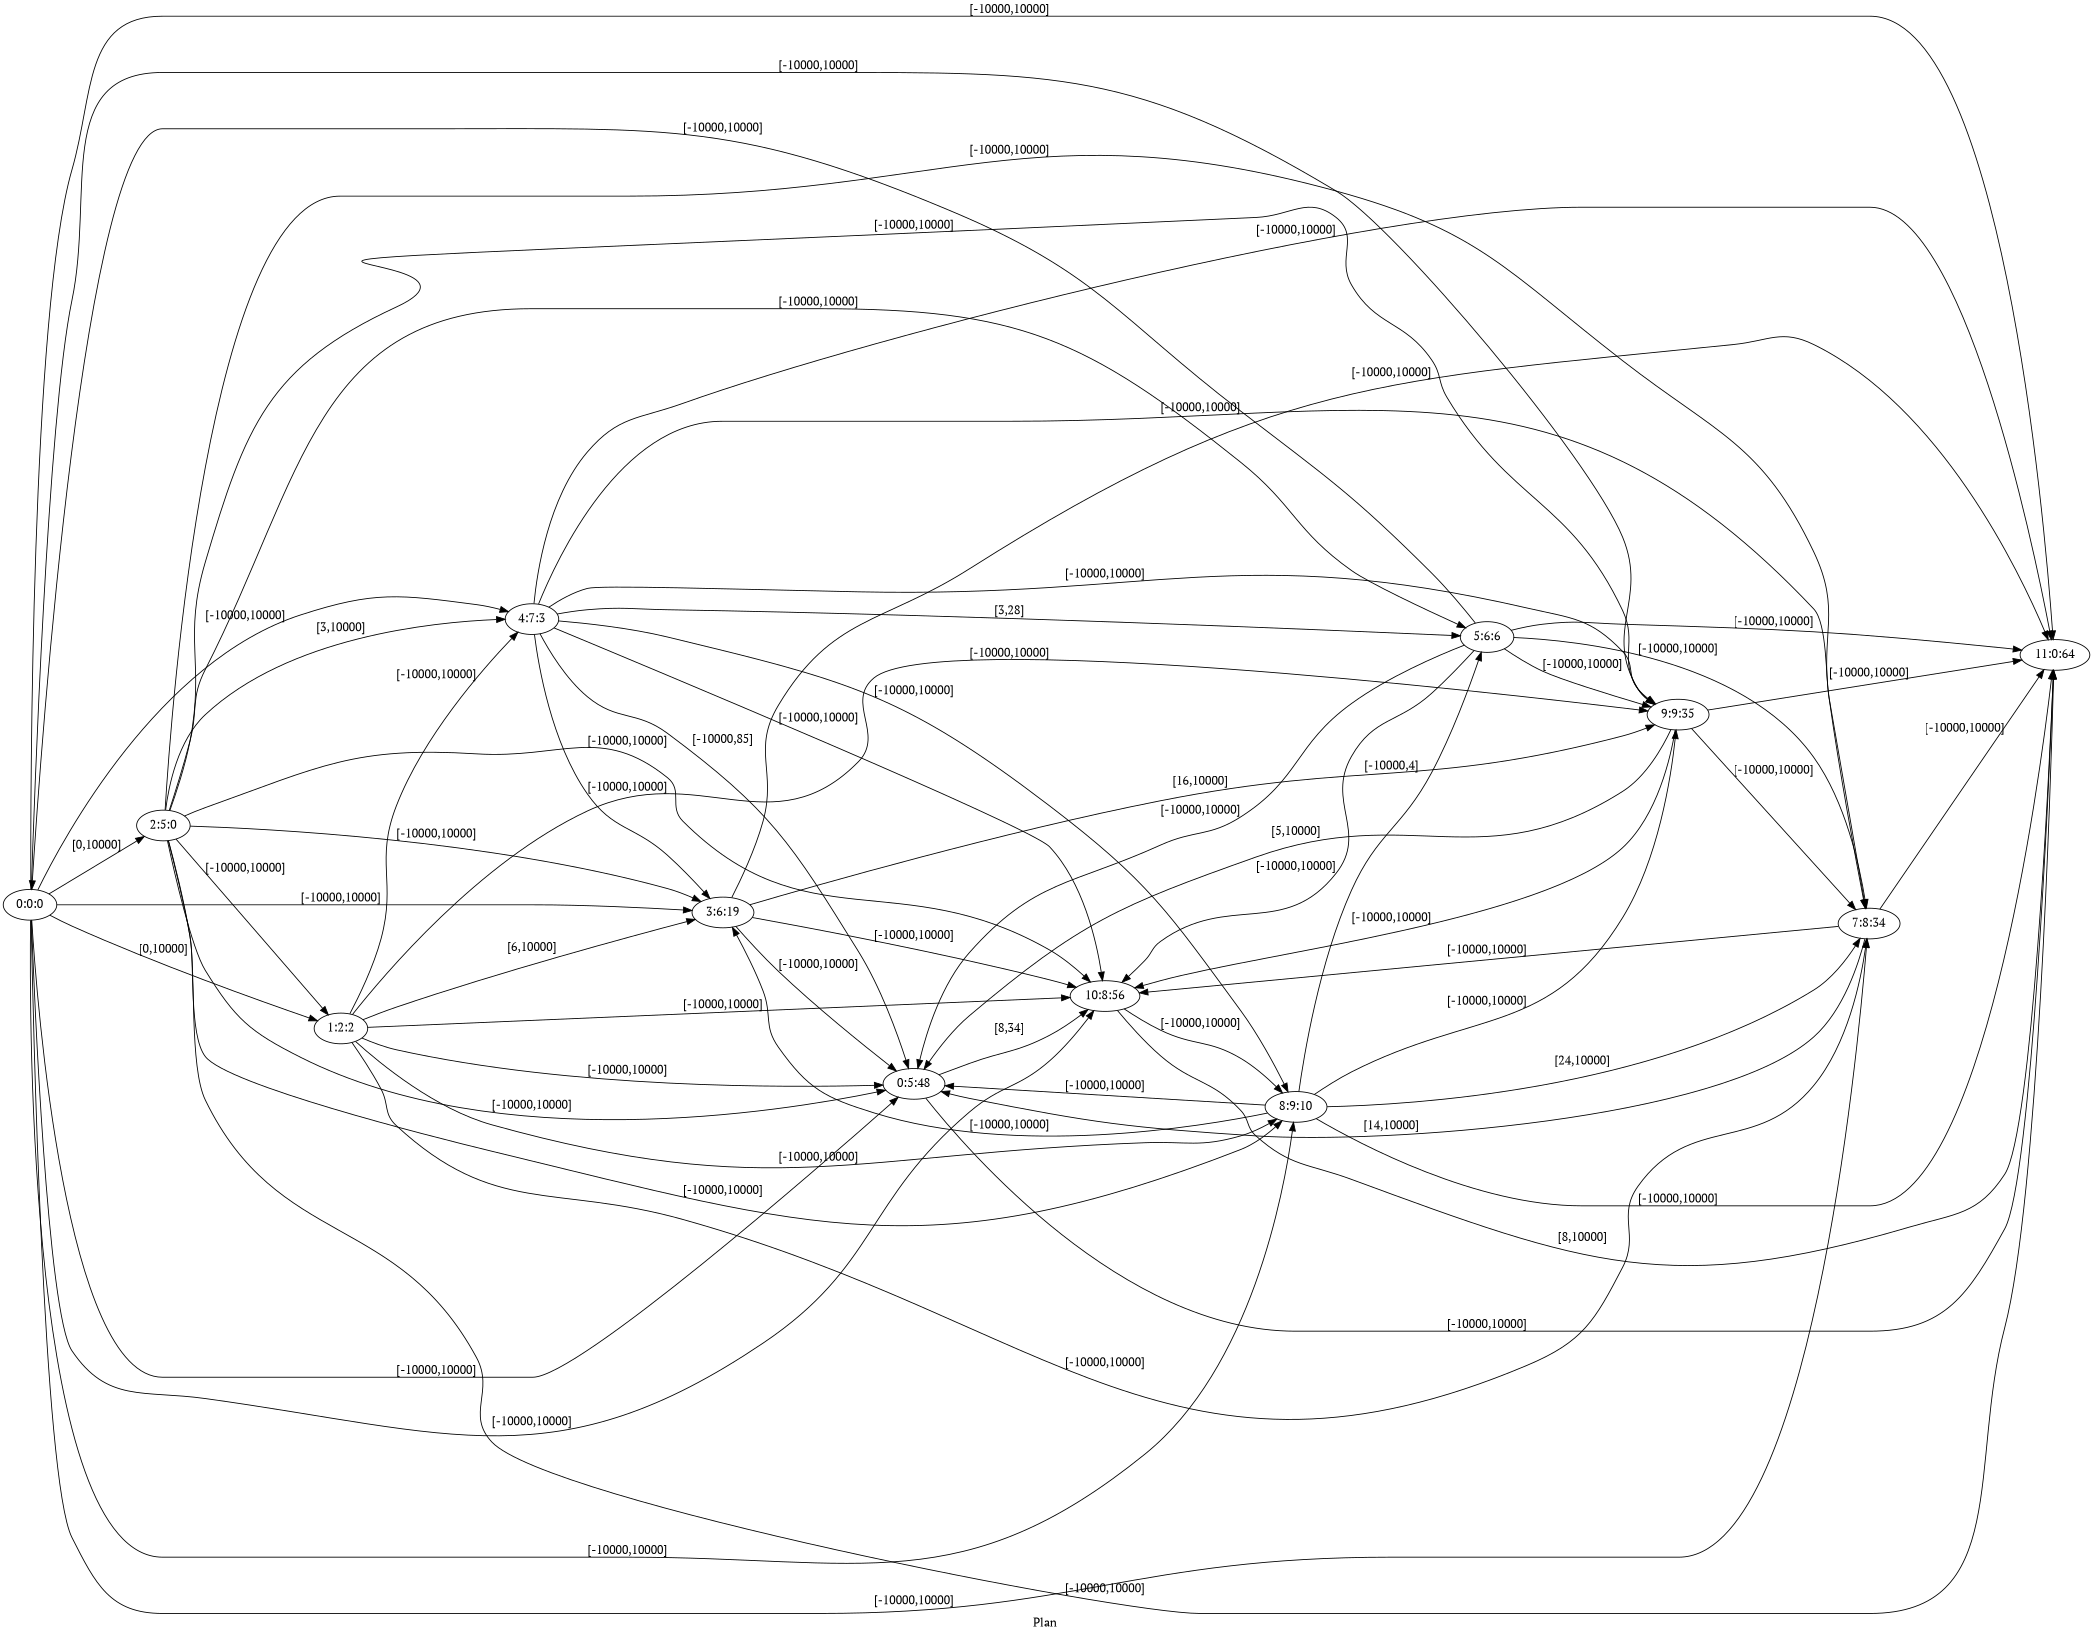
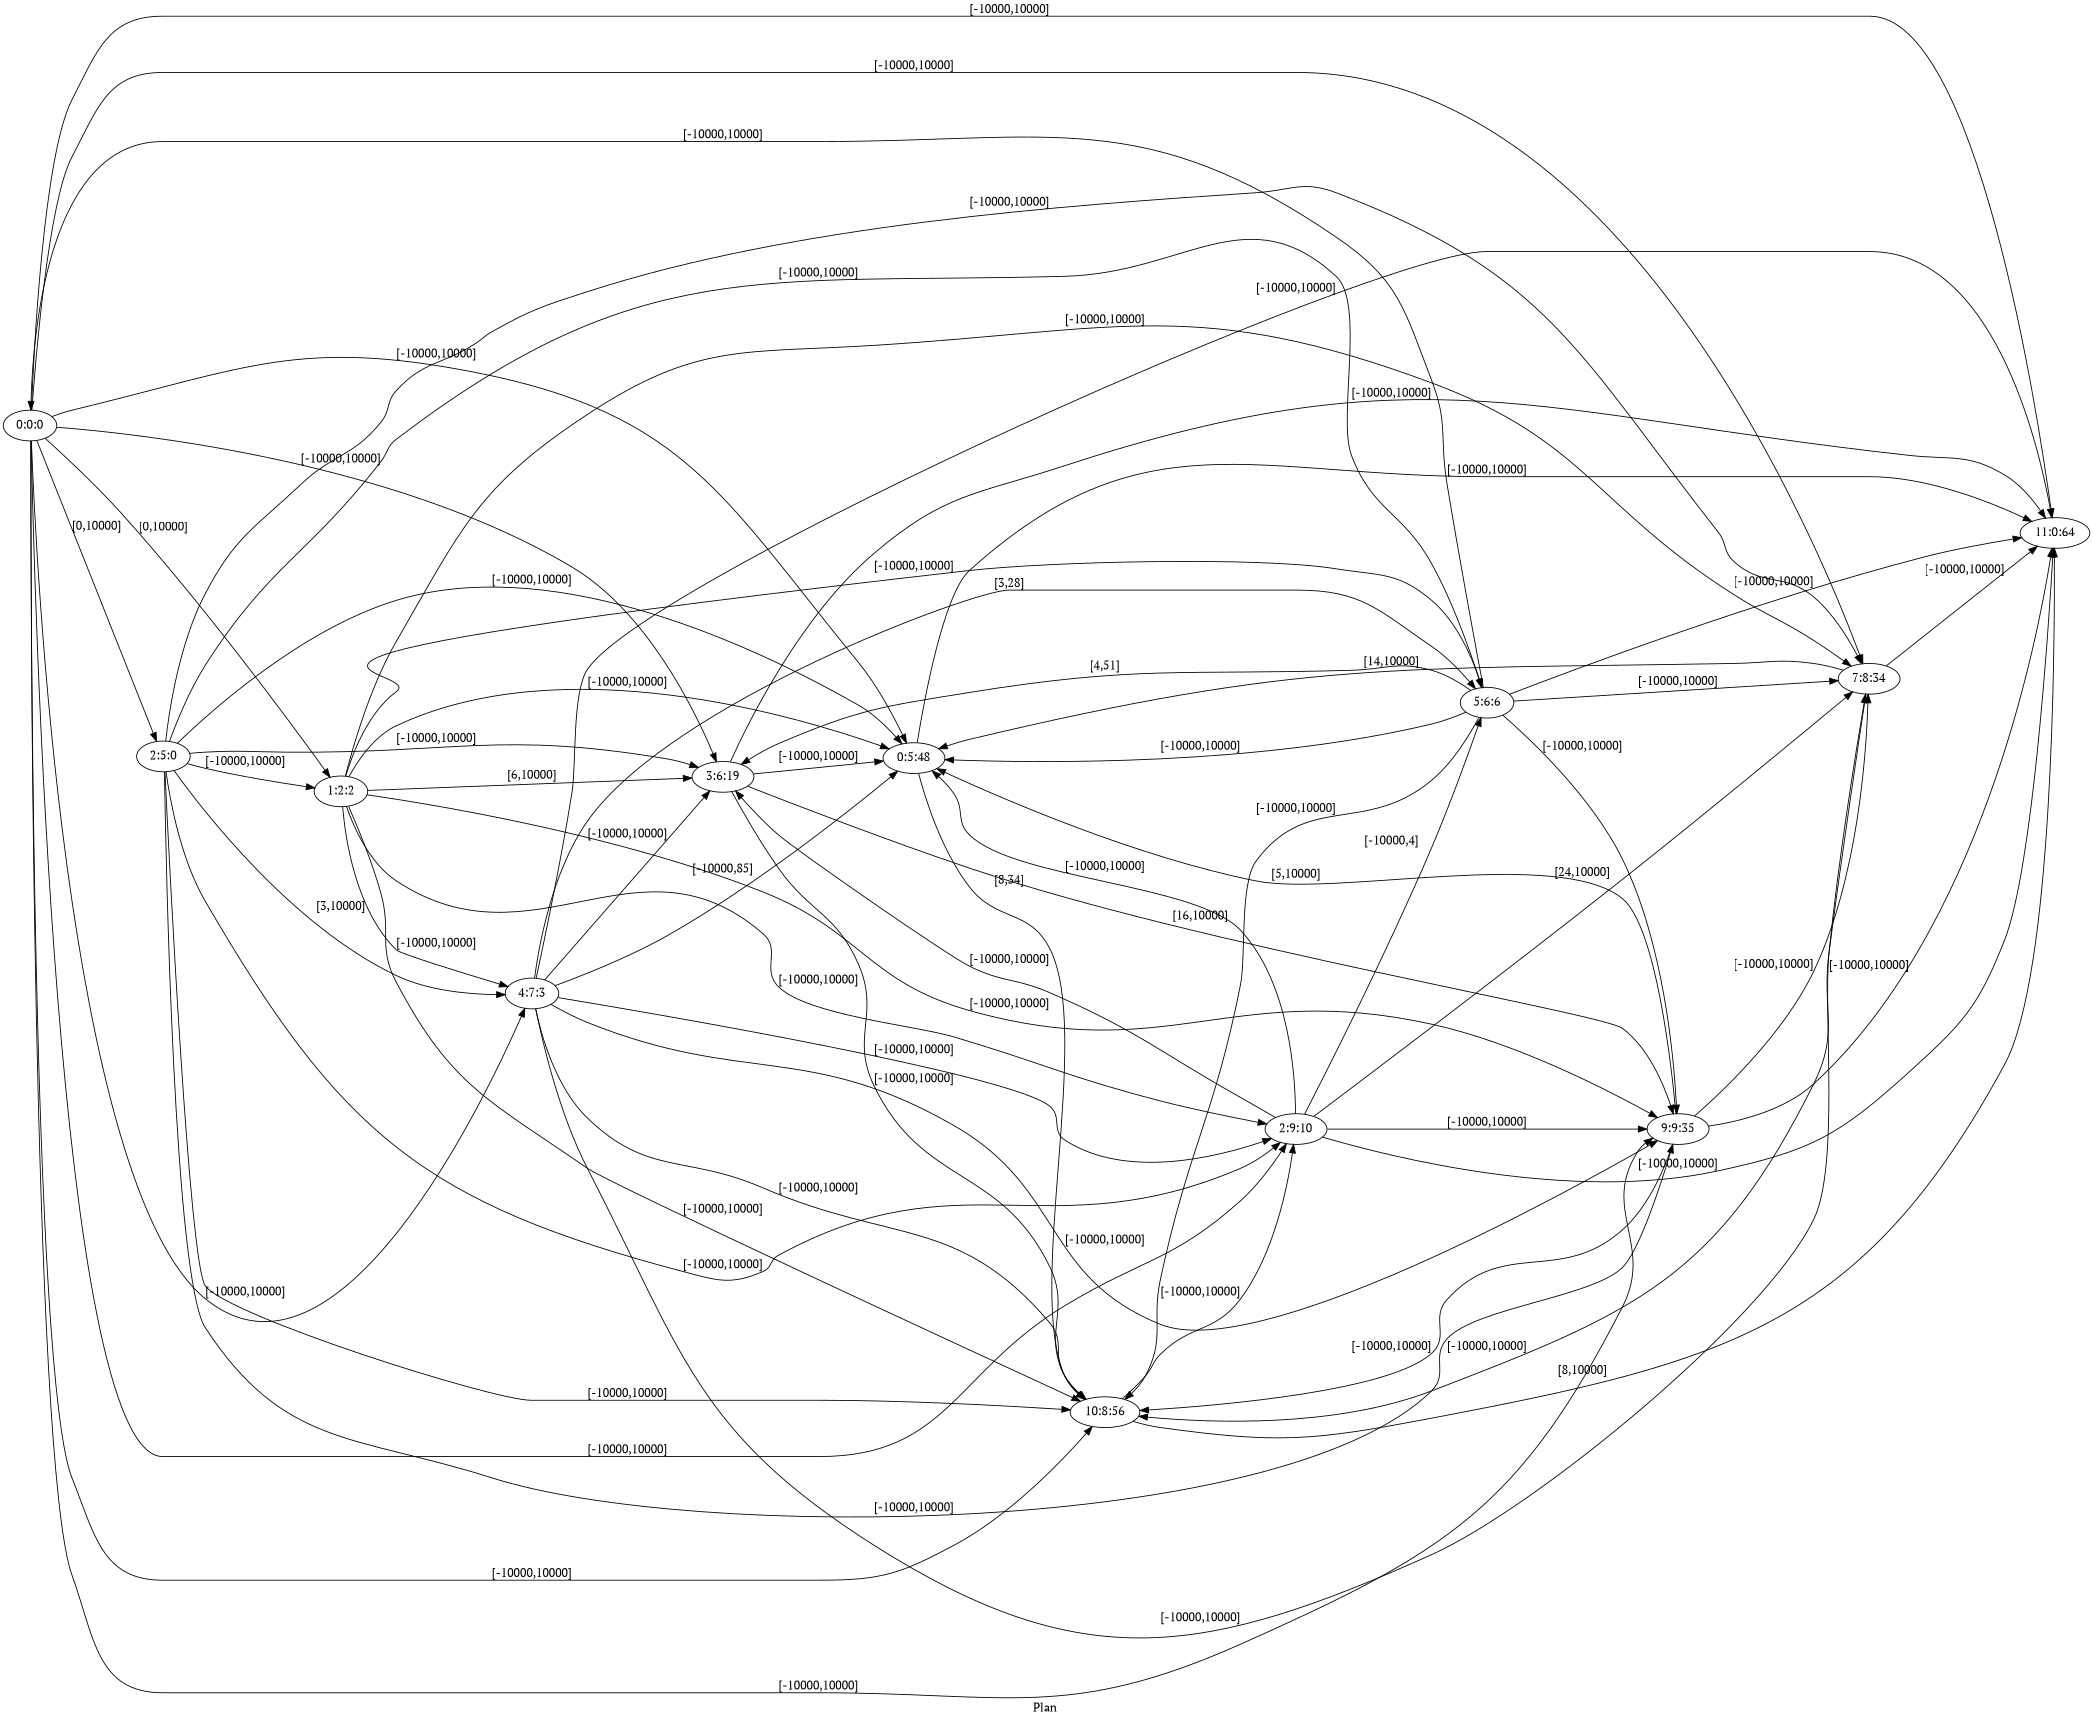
edge "1:2:2" -> "5:6:6": added, label "[-10000,10000]"
edge "5:6:6" -> "3:6:19": added, label "[4,51]"
node "8:9:10": label "8:9:10" -> "2:9:10"
edge "2:5:0" -> "11:0:64": removed, label "[-10000,10000]"
